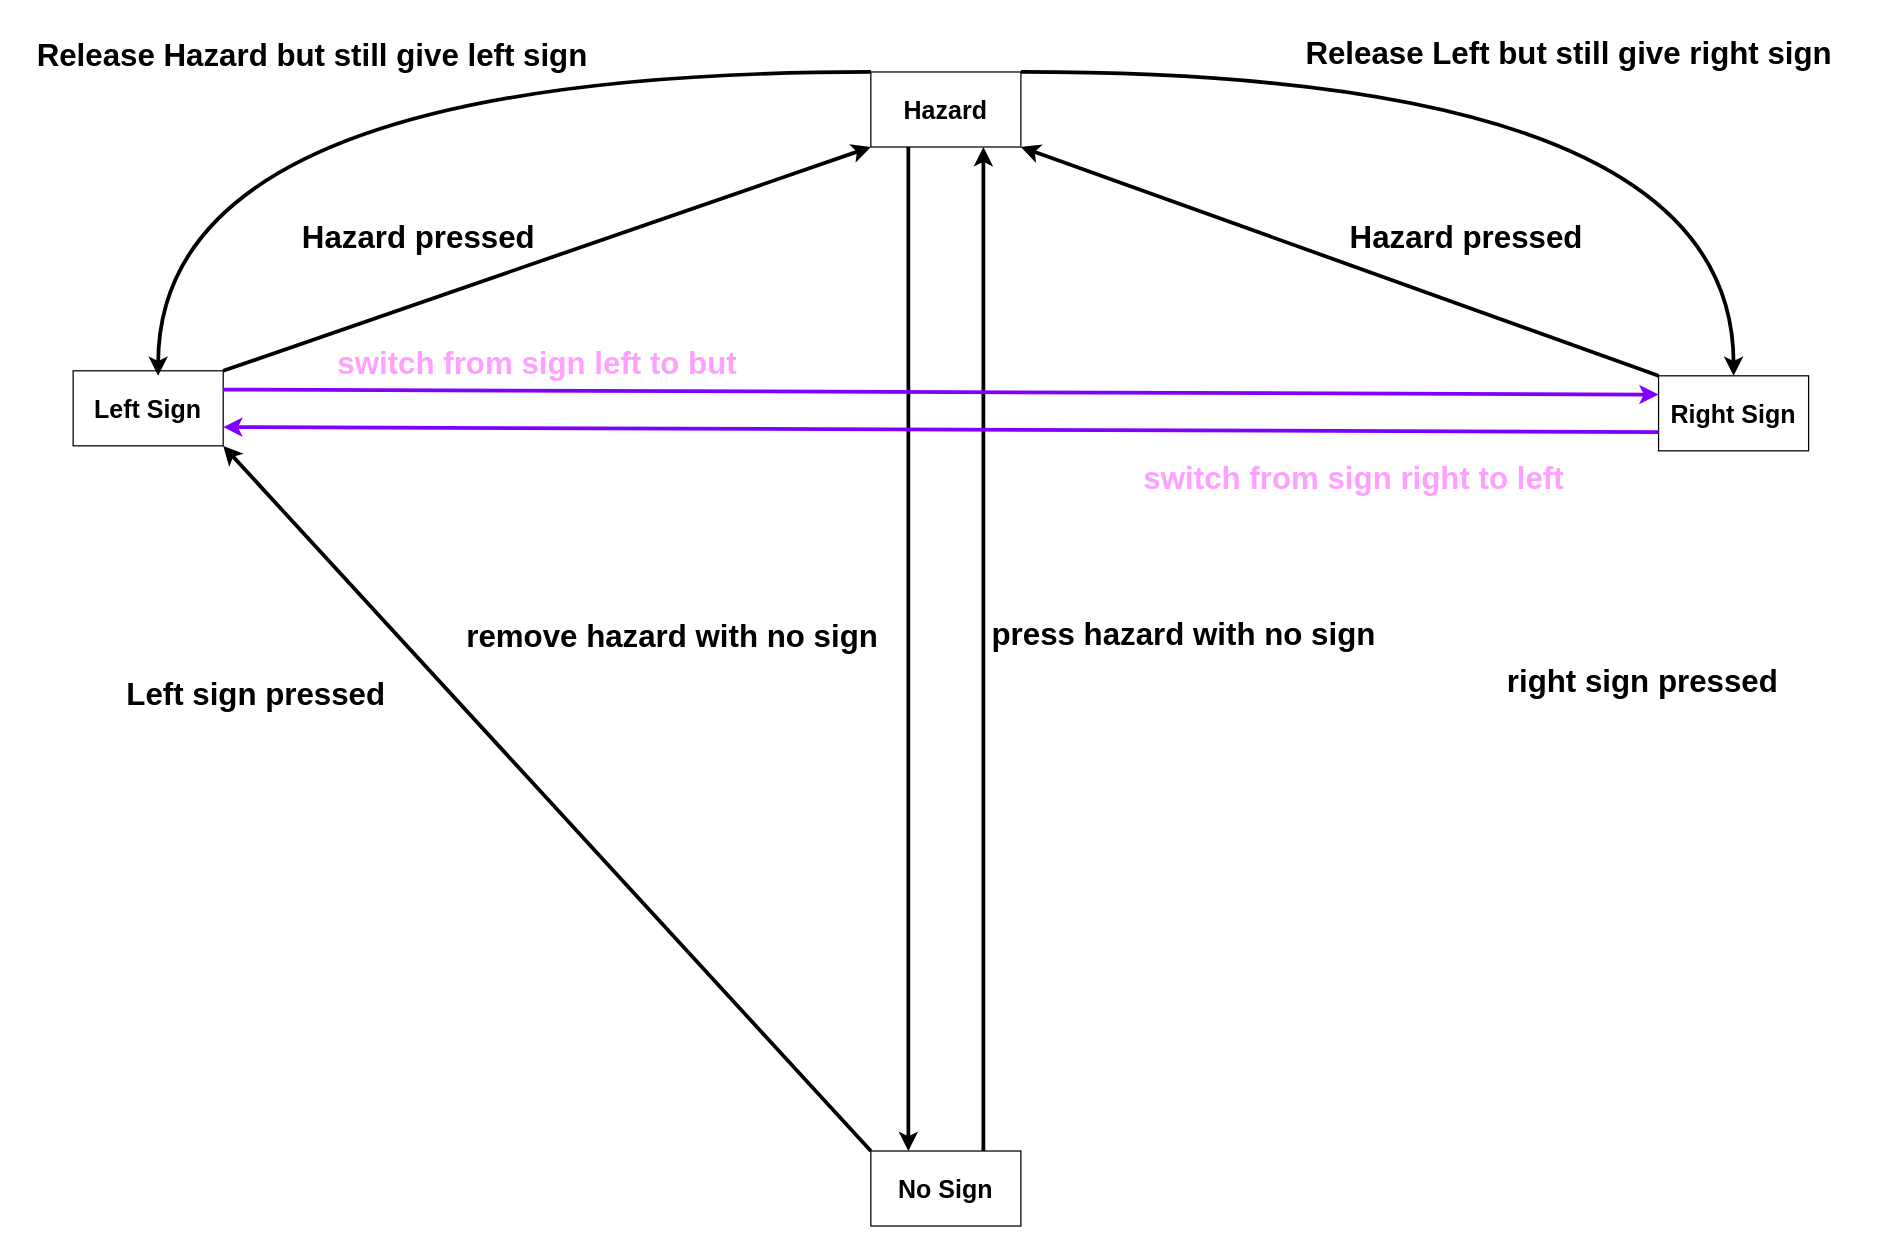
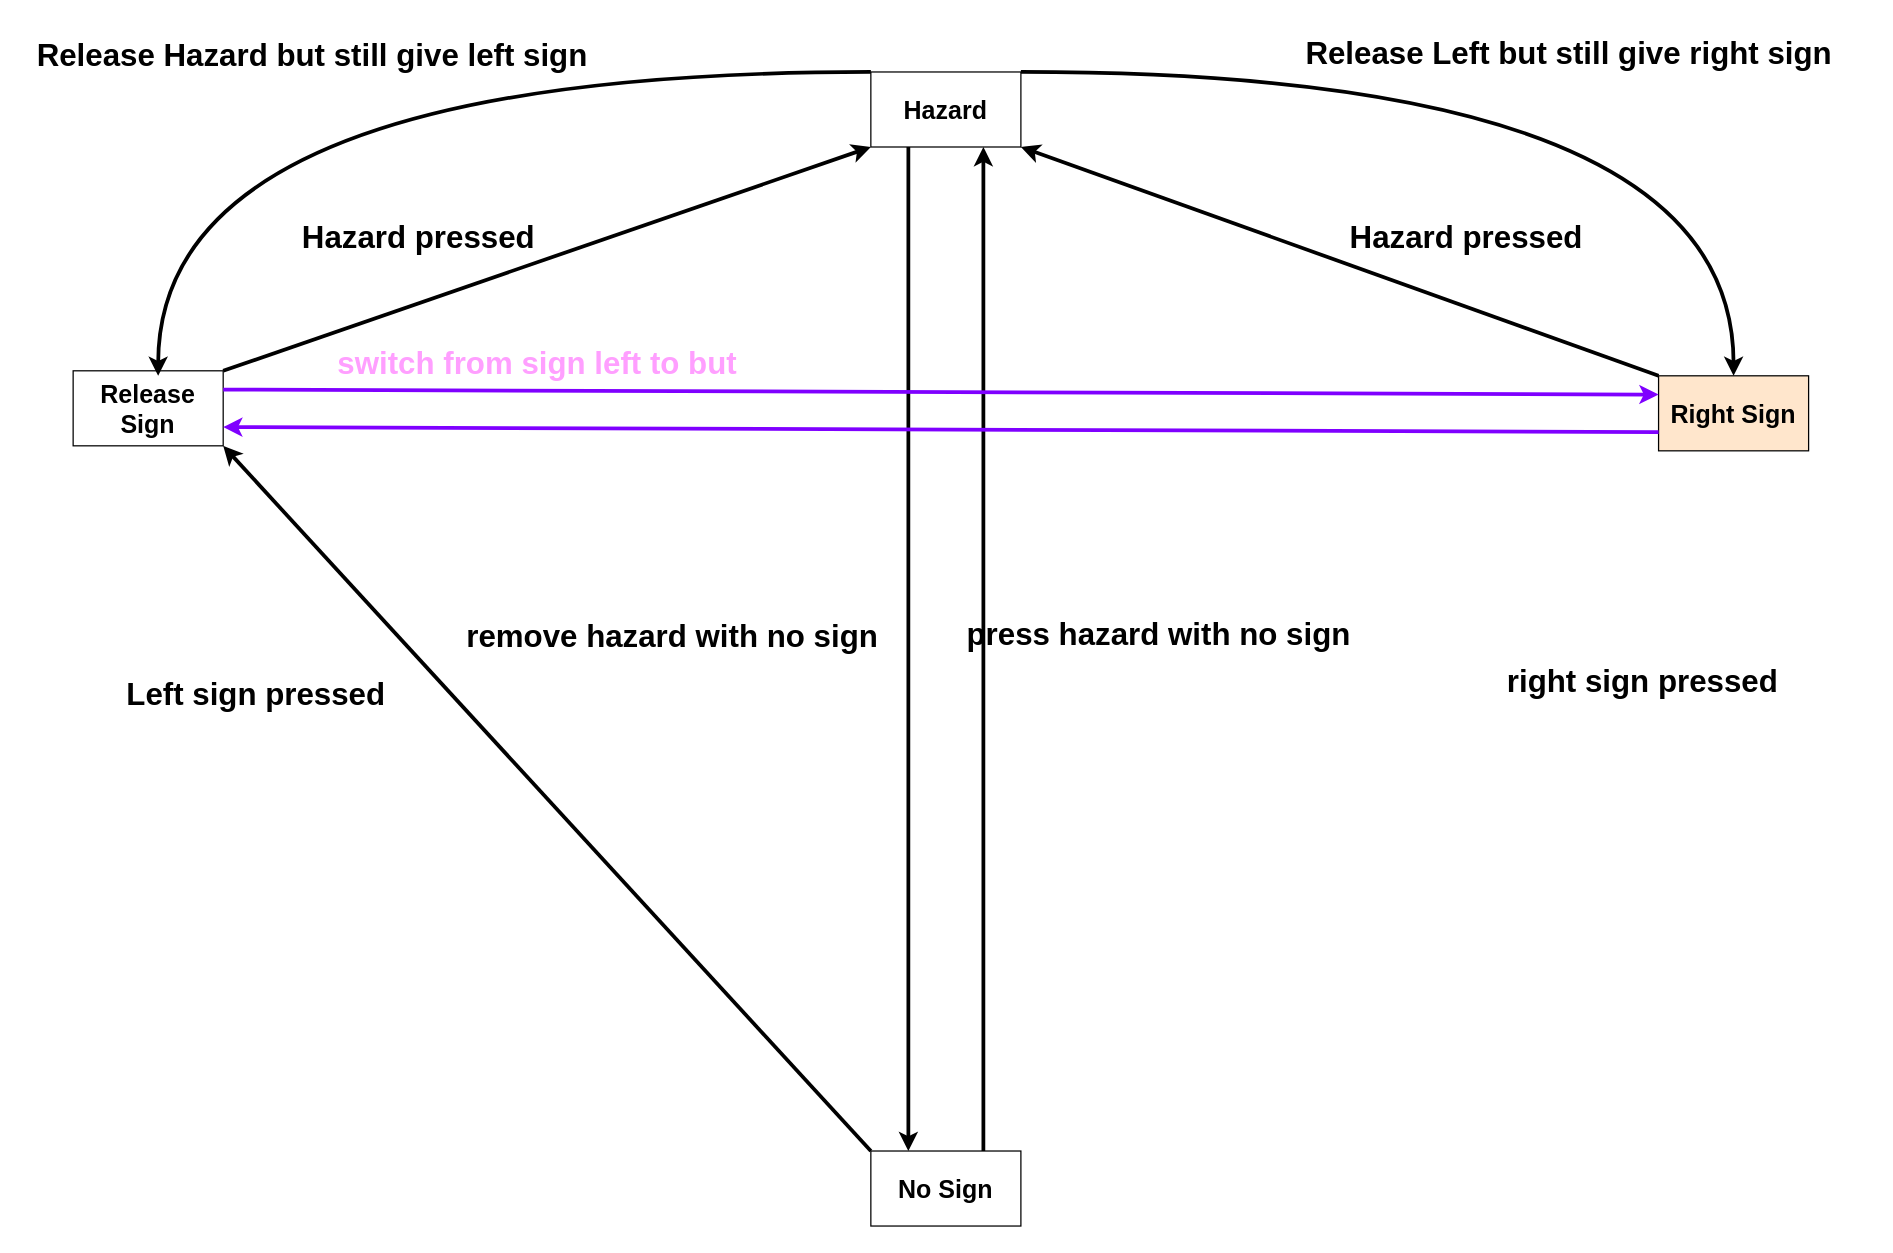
node "Left Sign": label "Left Sign" -> "Release Sign"
node "Right Sign": fillcolor #ffffff -> #ffe6cc
node "switch from sign right to left": removed
node "press hazard with no sign": moved (1183, 633) -> (1158, 633)
